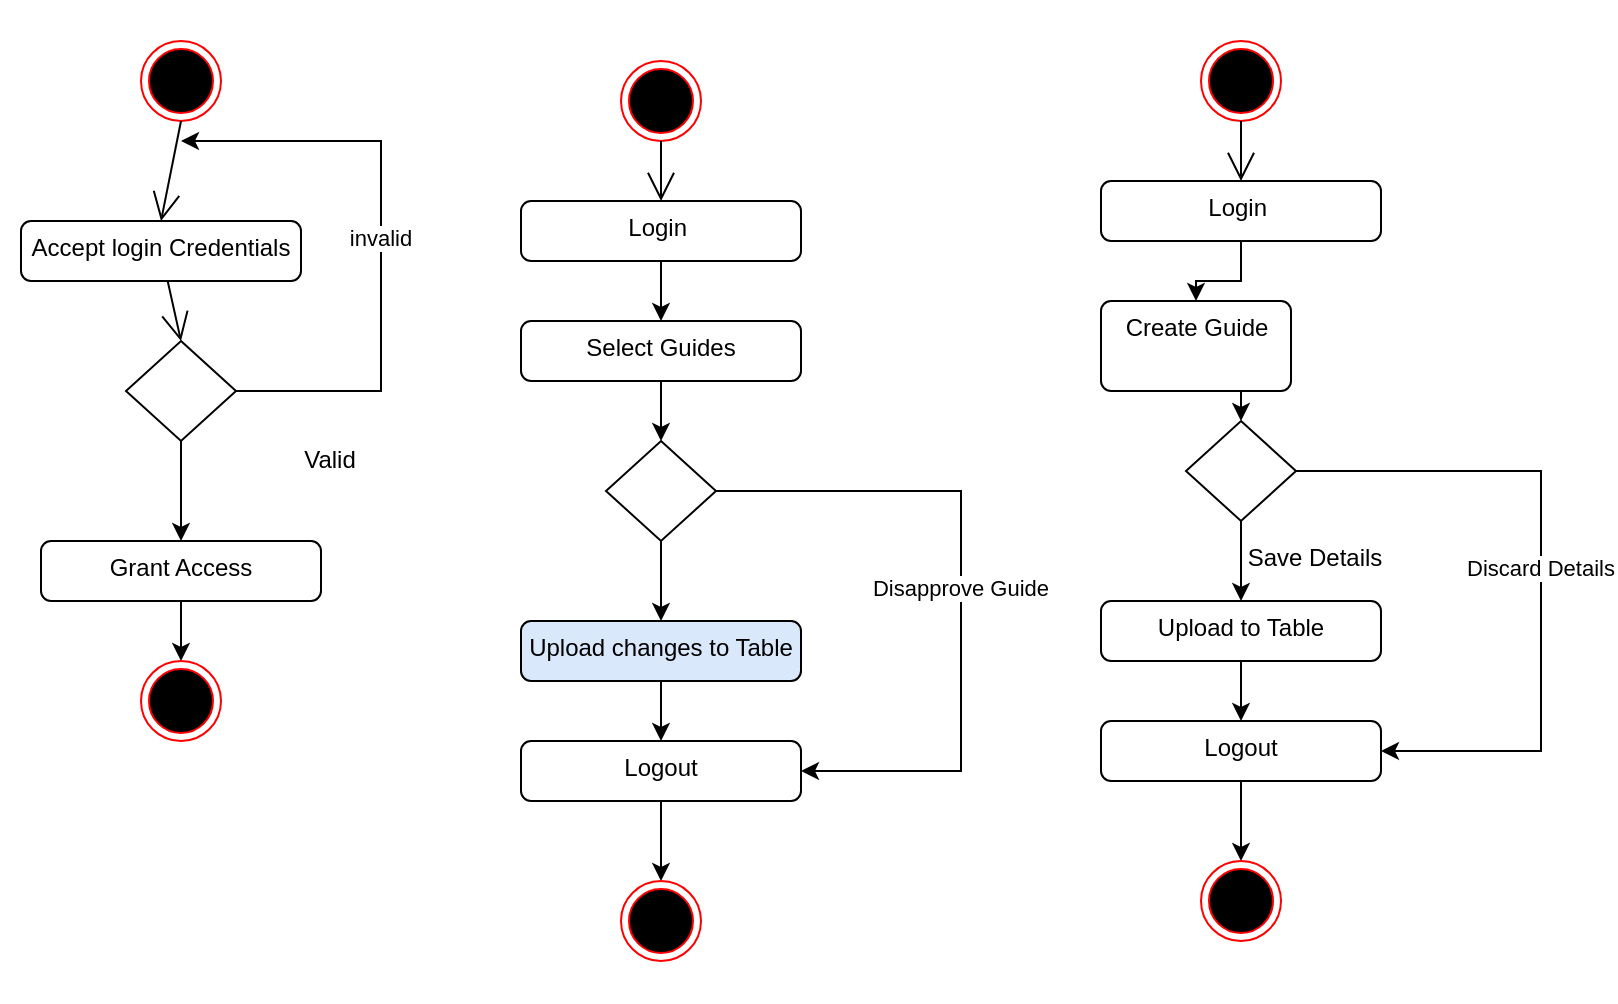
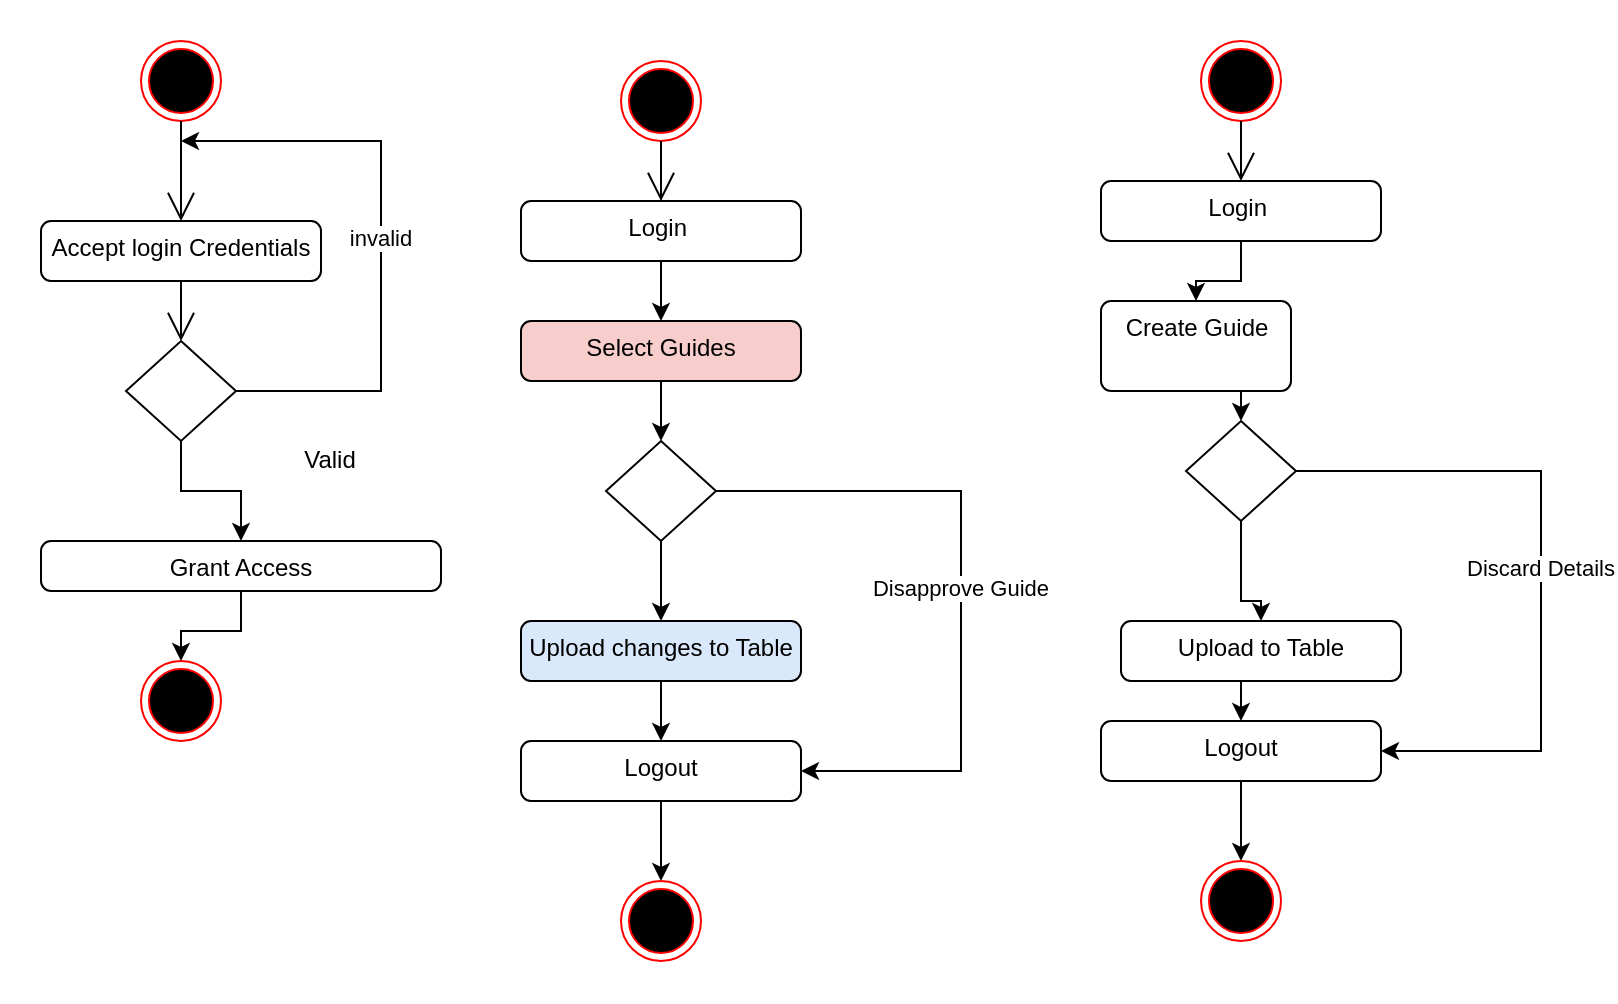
node "Accept login Credentials": moved (161, 251) -> (181, 251)
node "Select Guides": fillcolor #ffffff -> #f8cecc
node "Save Details": removed
node "Grant Access": size 280x60 -> 400x50
node "Upload to Table": moved (1241, 631) -> (1261, 651)
